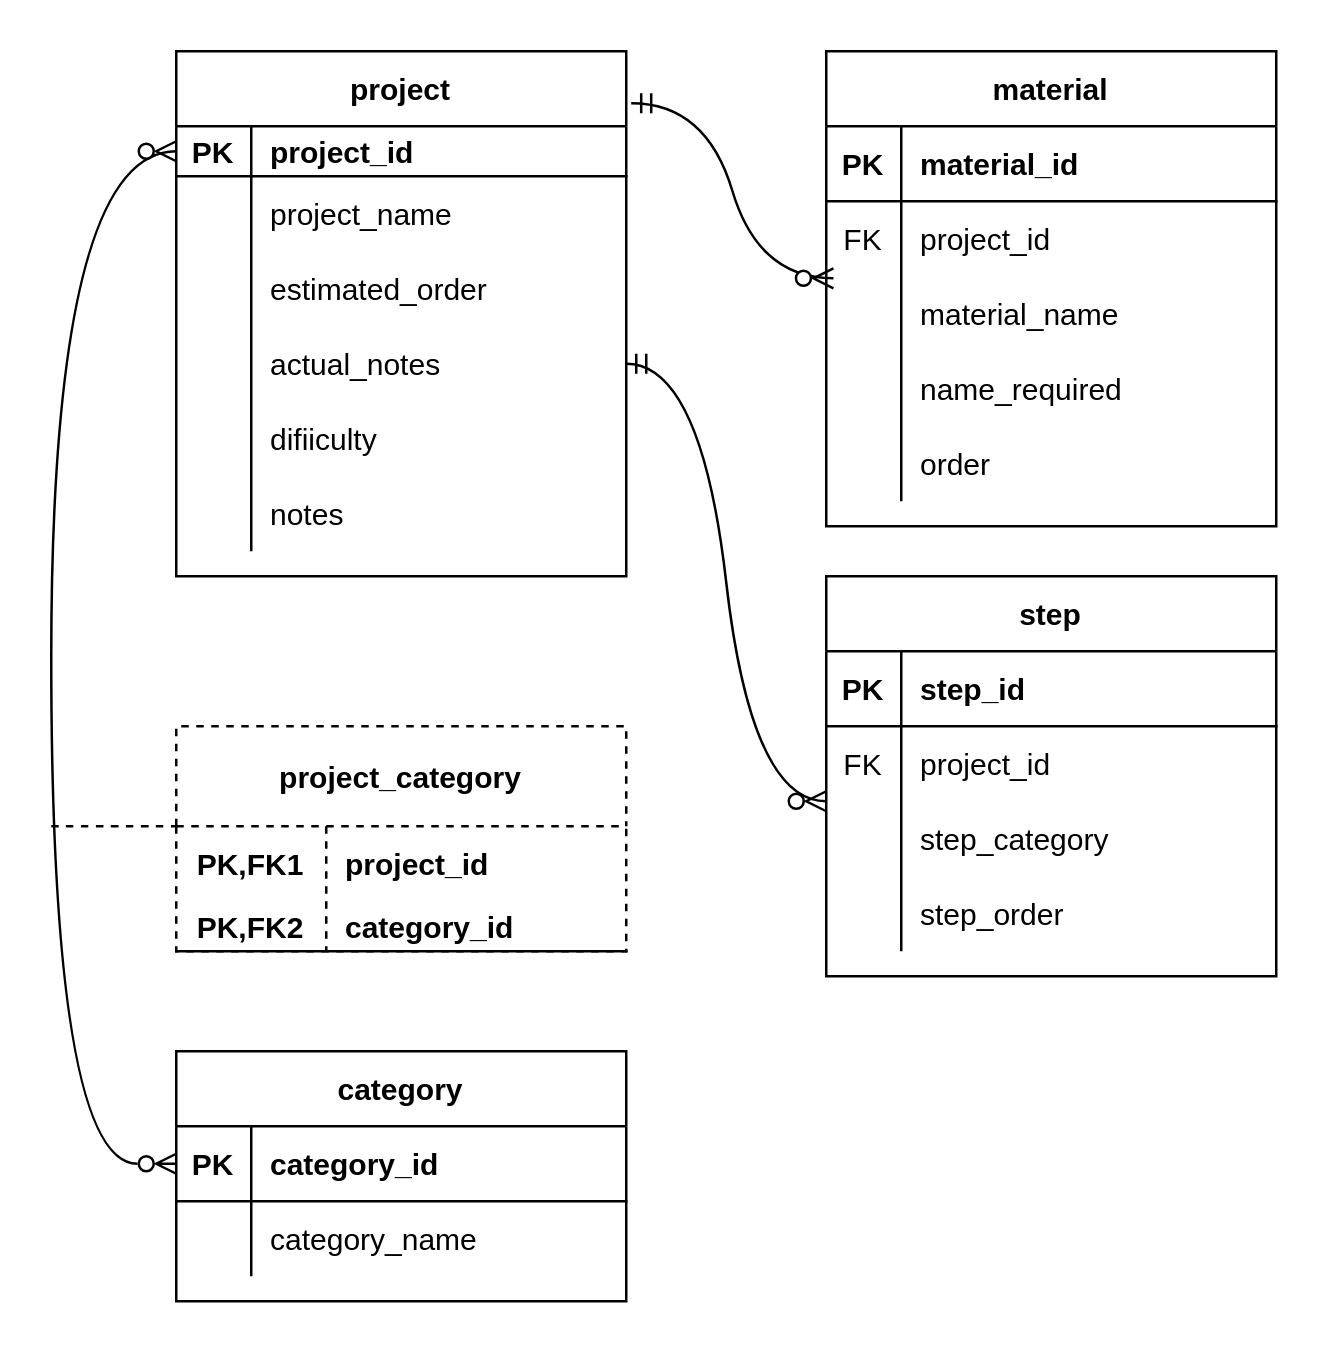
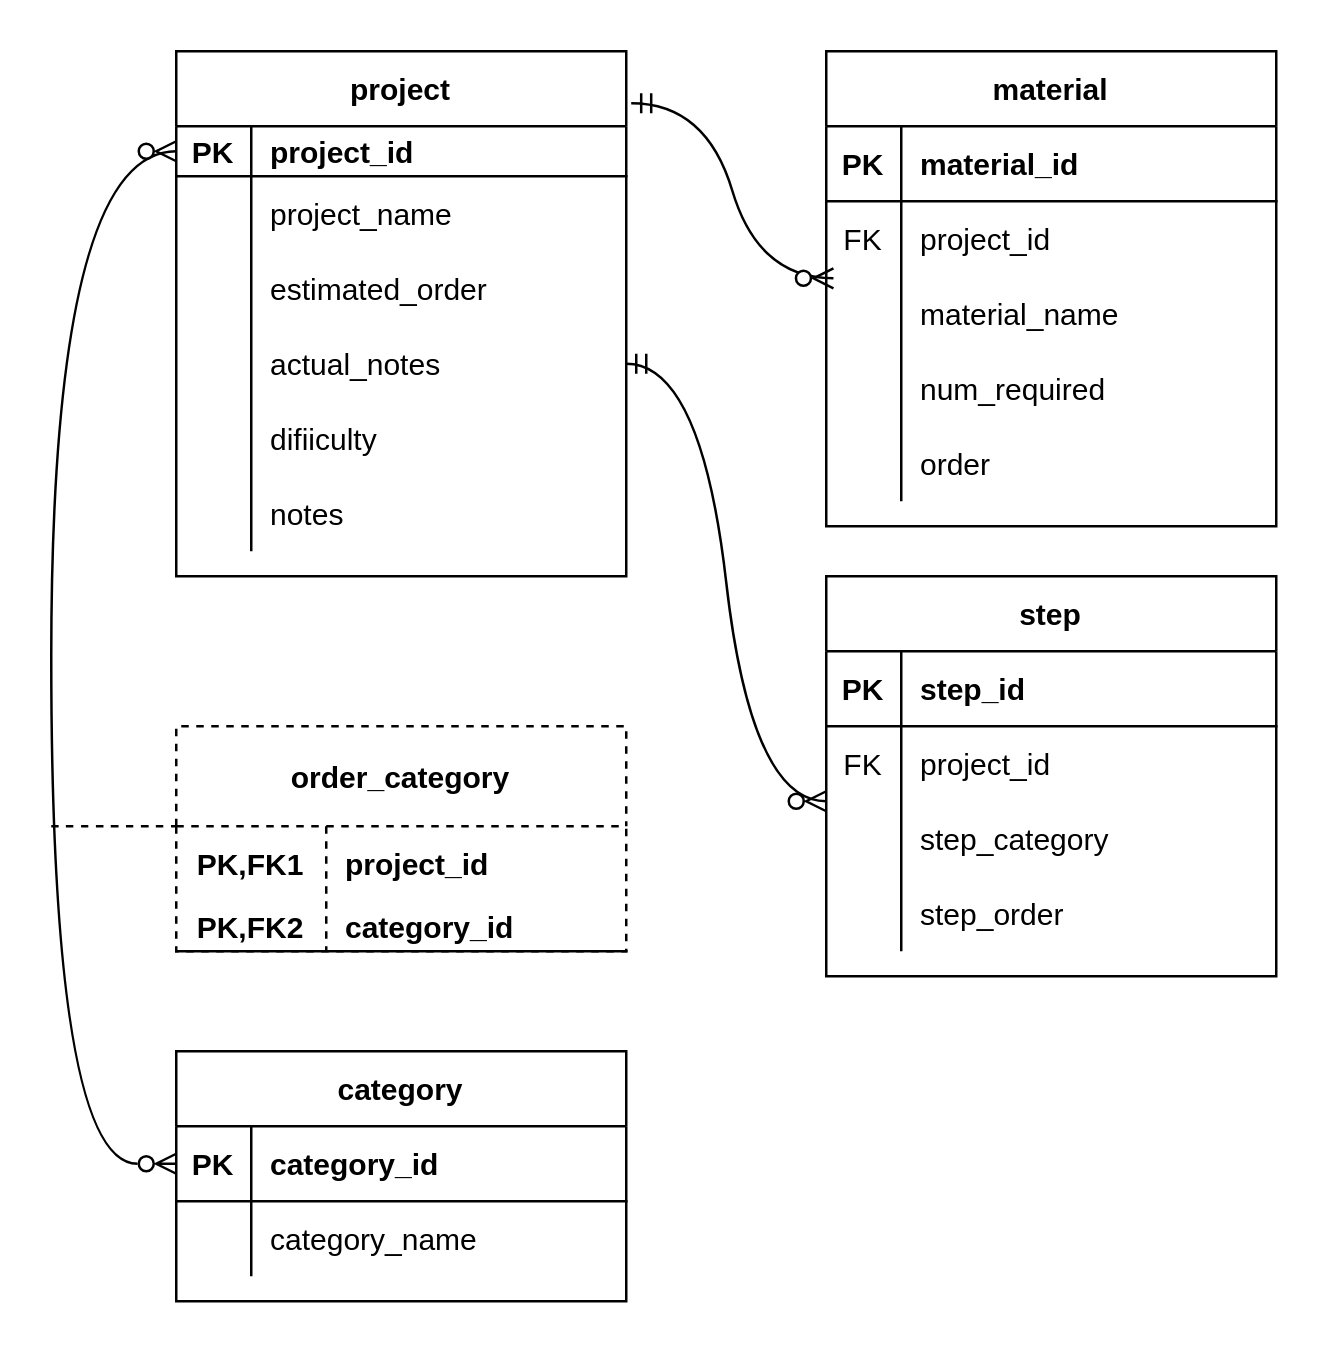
node "name_required": label "name_required" -> "num_required"
node "project_category": label "project_category" -> "order_category"
